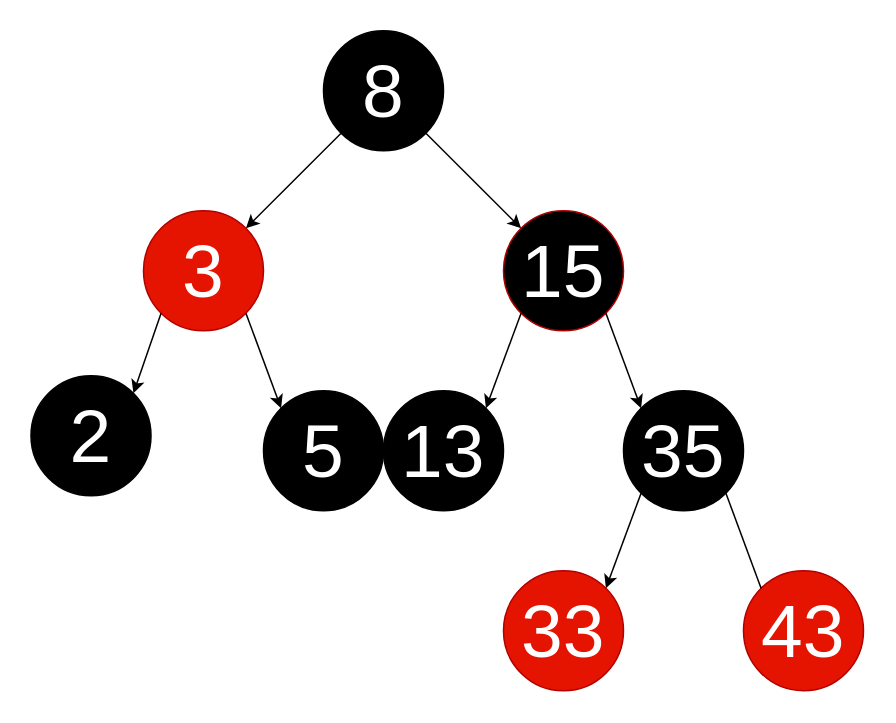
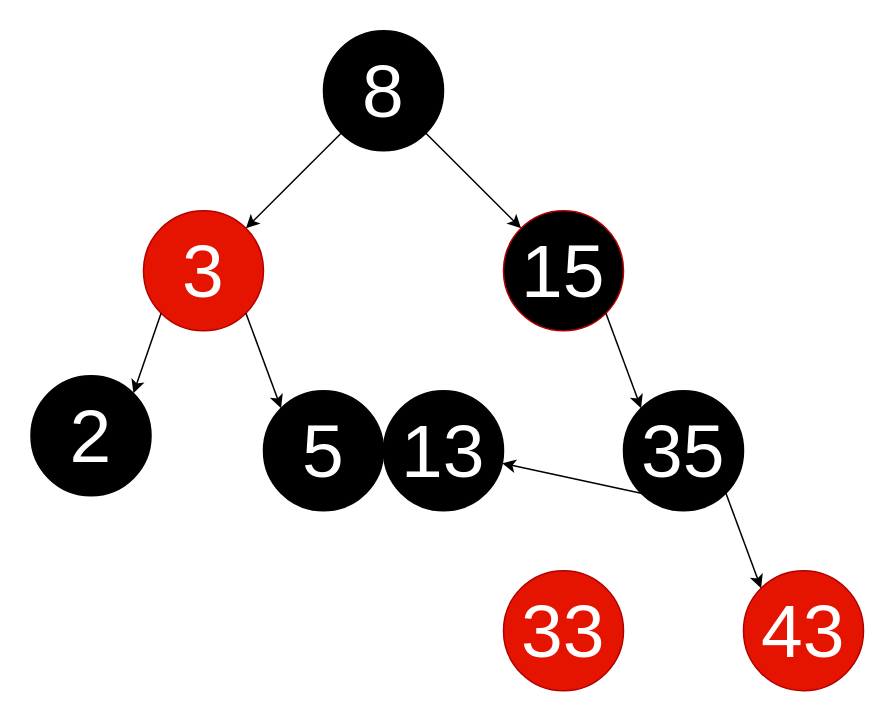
edge "15" -> "13": removed
edge "35" -> "33": now "35" -> "13"
edge "35" -- "43": arrowhead none -> classic
